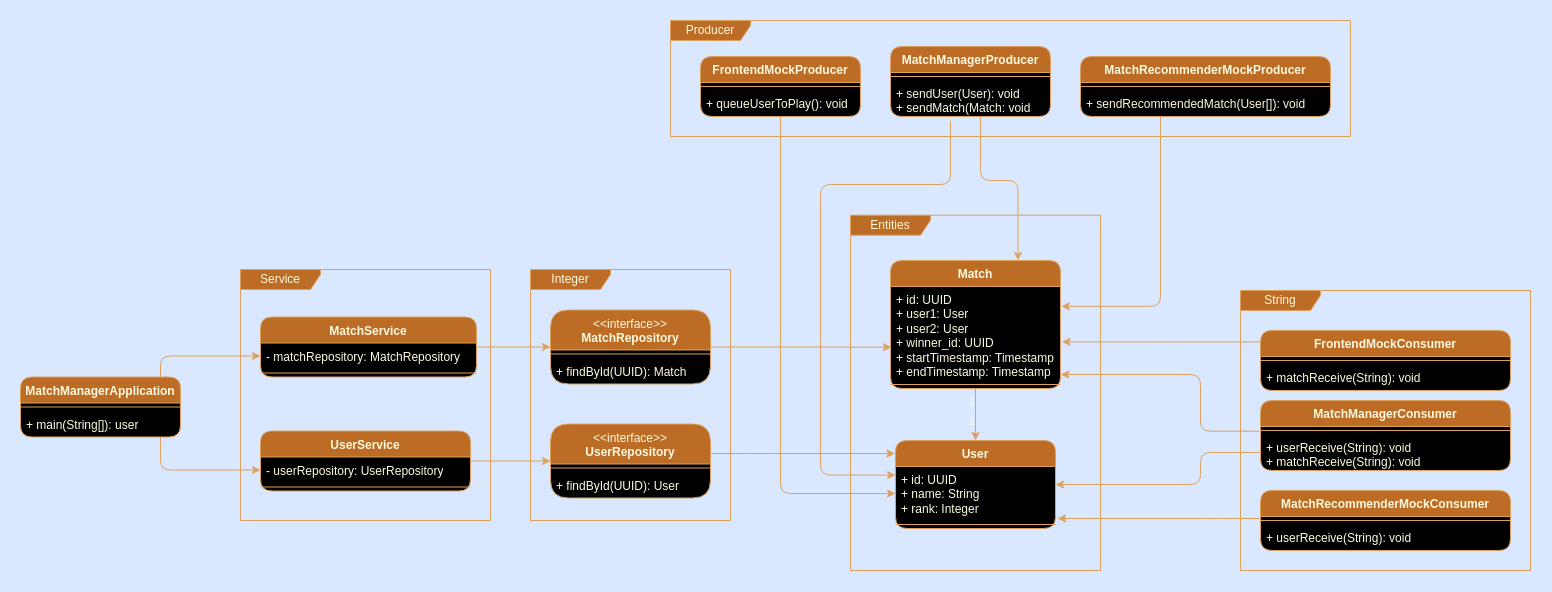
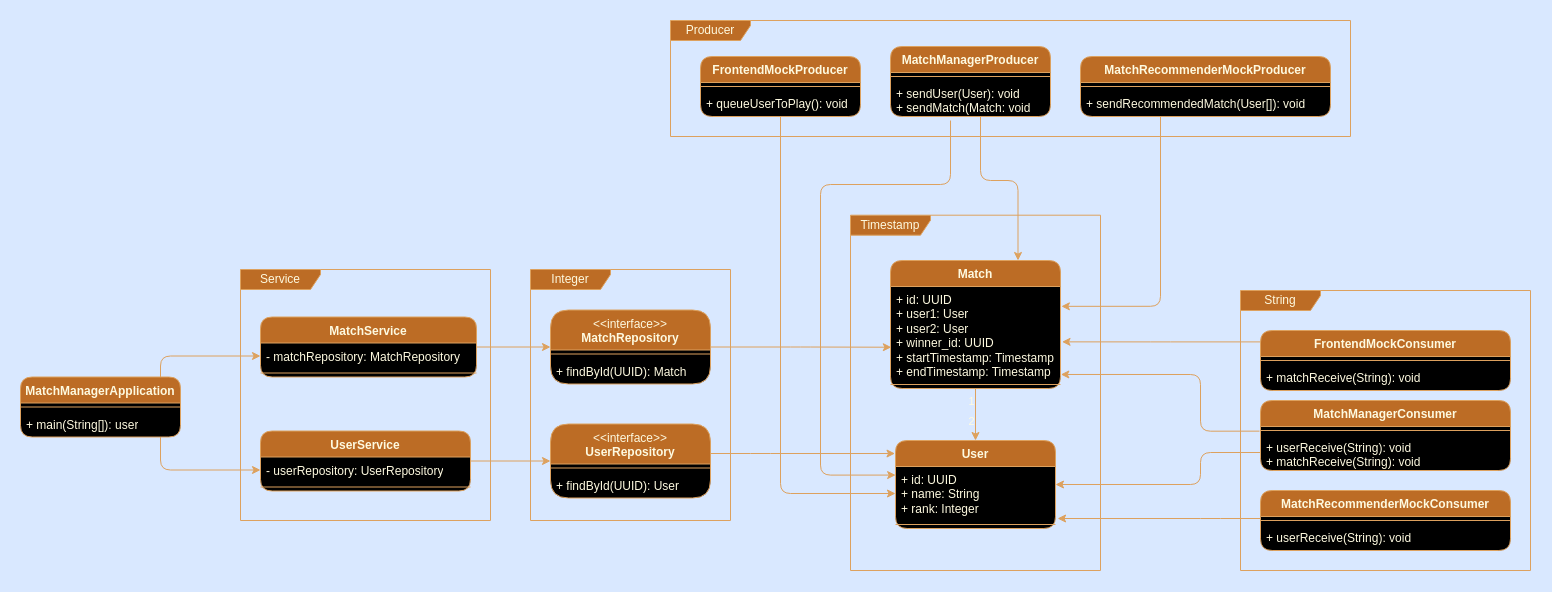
node "Entities": label "Entities" -> "Timestamp"
